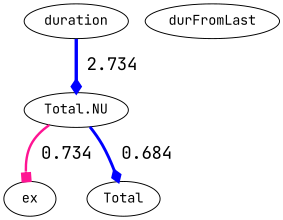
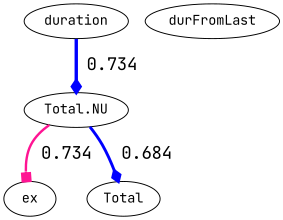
edge "duration" -> "Total.NU": label " 2.734 " -> " 0.734 "
